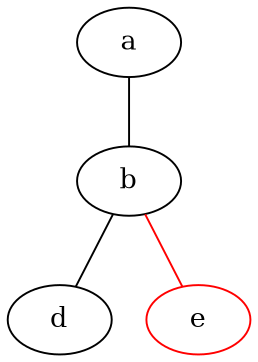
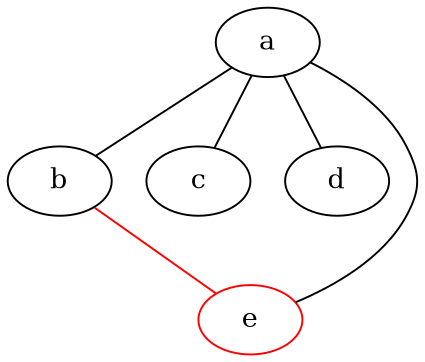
node "c": added
edge "a" -- "e": added
edge "b" -- "d": now "a" -- "d"
